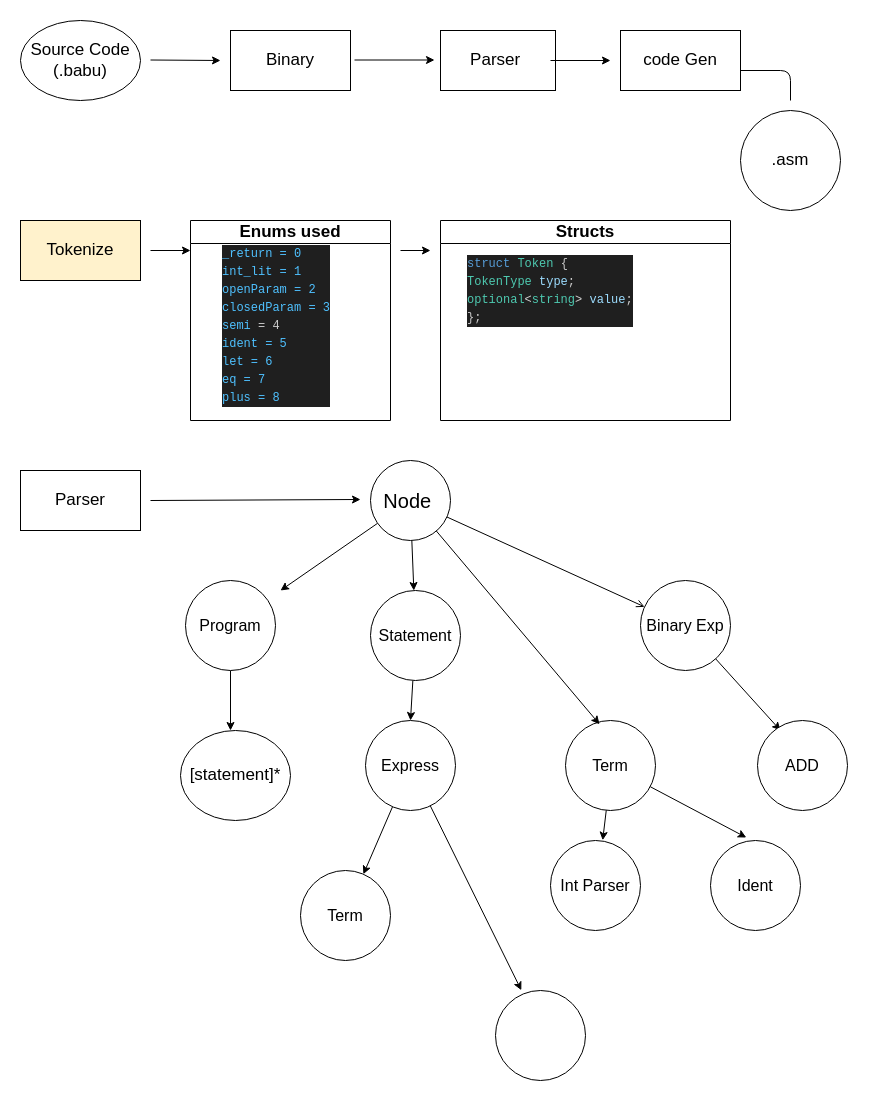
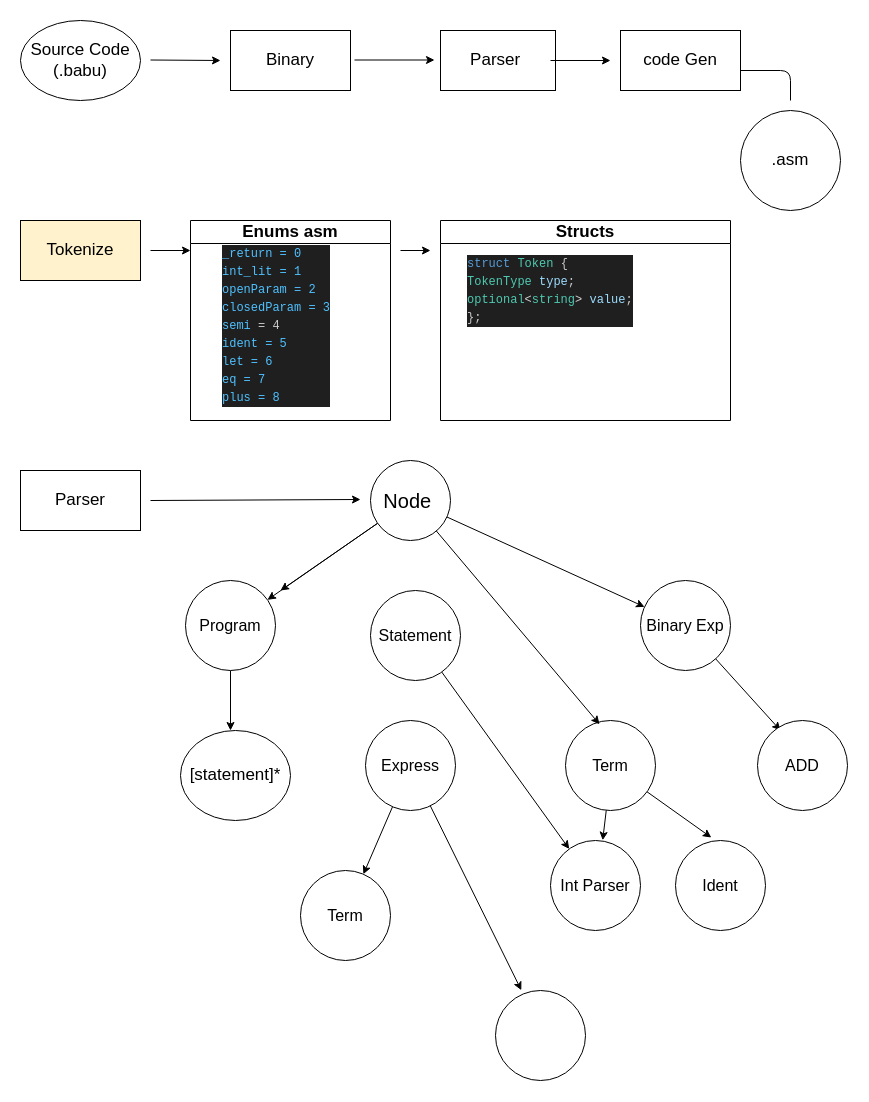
node "Enums used": label "Enums used" -> "Enums asm"
edge "Node" -> "Statement": now "Node" -> "Program"
edge "Node" -> "Binary Exp": arrowhead open -> classic
edge "Statement" -> "Express": now "Statement" -> "Int Parser"
node "Ident": moved (756, 886) -> (721, 886)
